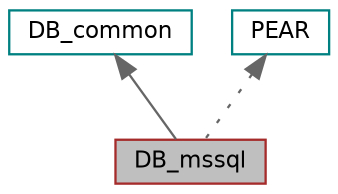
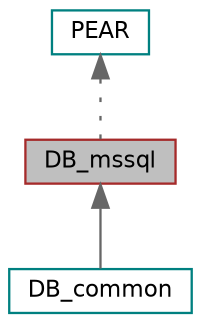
edge "DB_mssql" -> "DB_common": reversed
